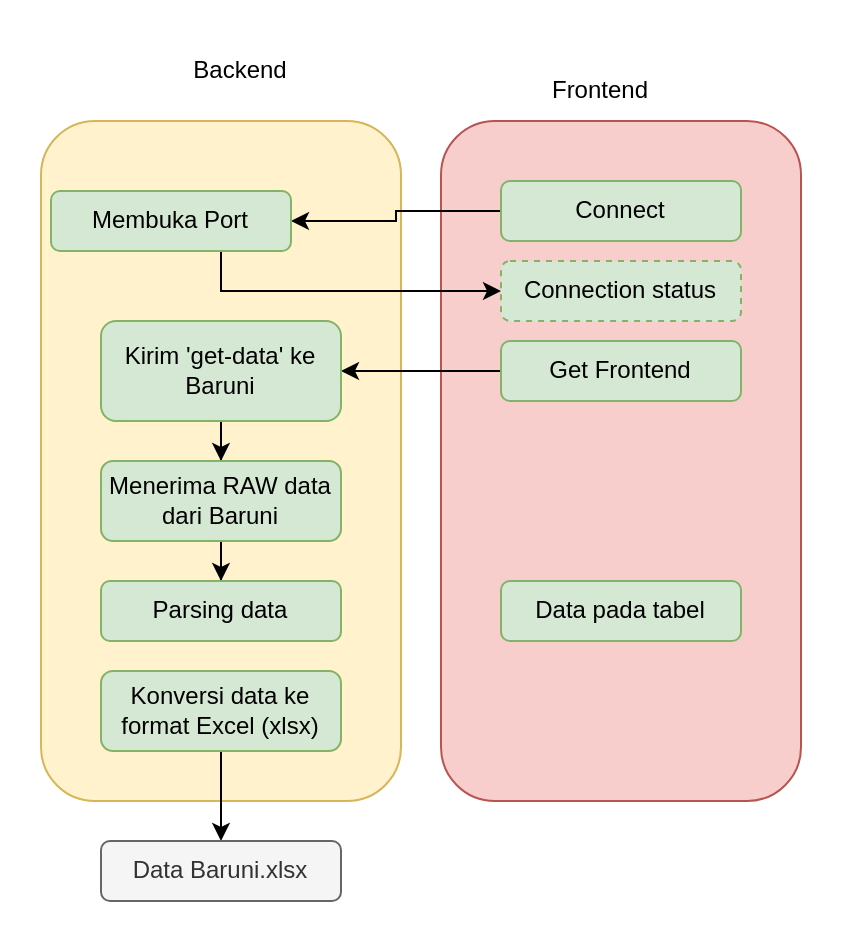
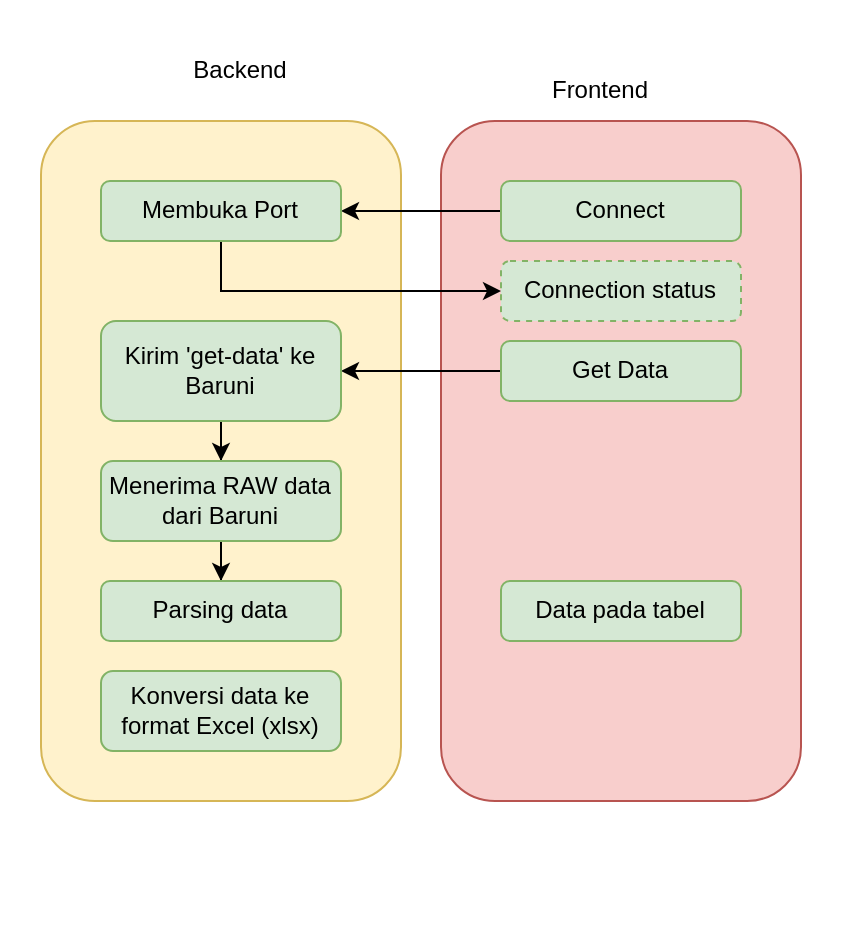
node "Membuka Port": moved (171, 221) -> (221, 211)
node "Get Frontend": label "Get Frontend" -> "Get Data"
edge "Konversi data ke format Excel (xlsx)" -> "Data Baruni.xlsx": removed
node "Data Baruni.xlsx": removed
